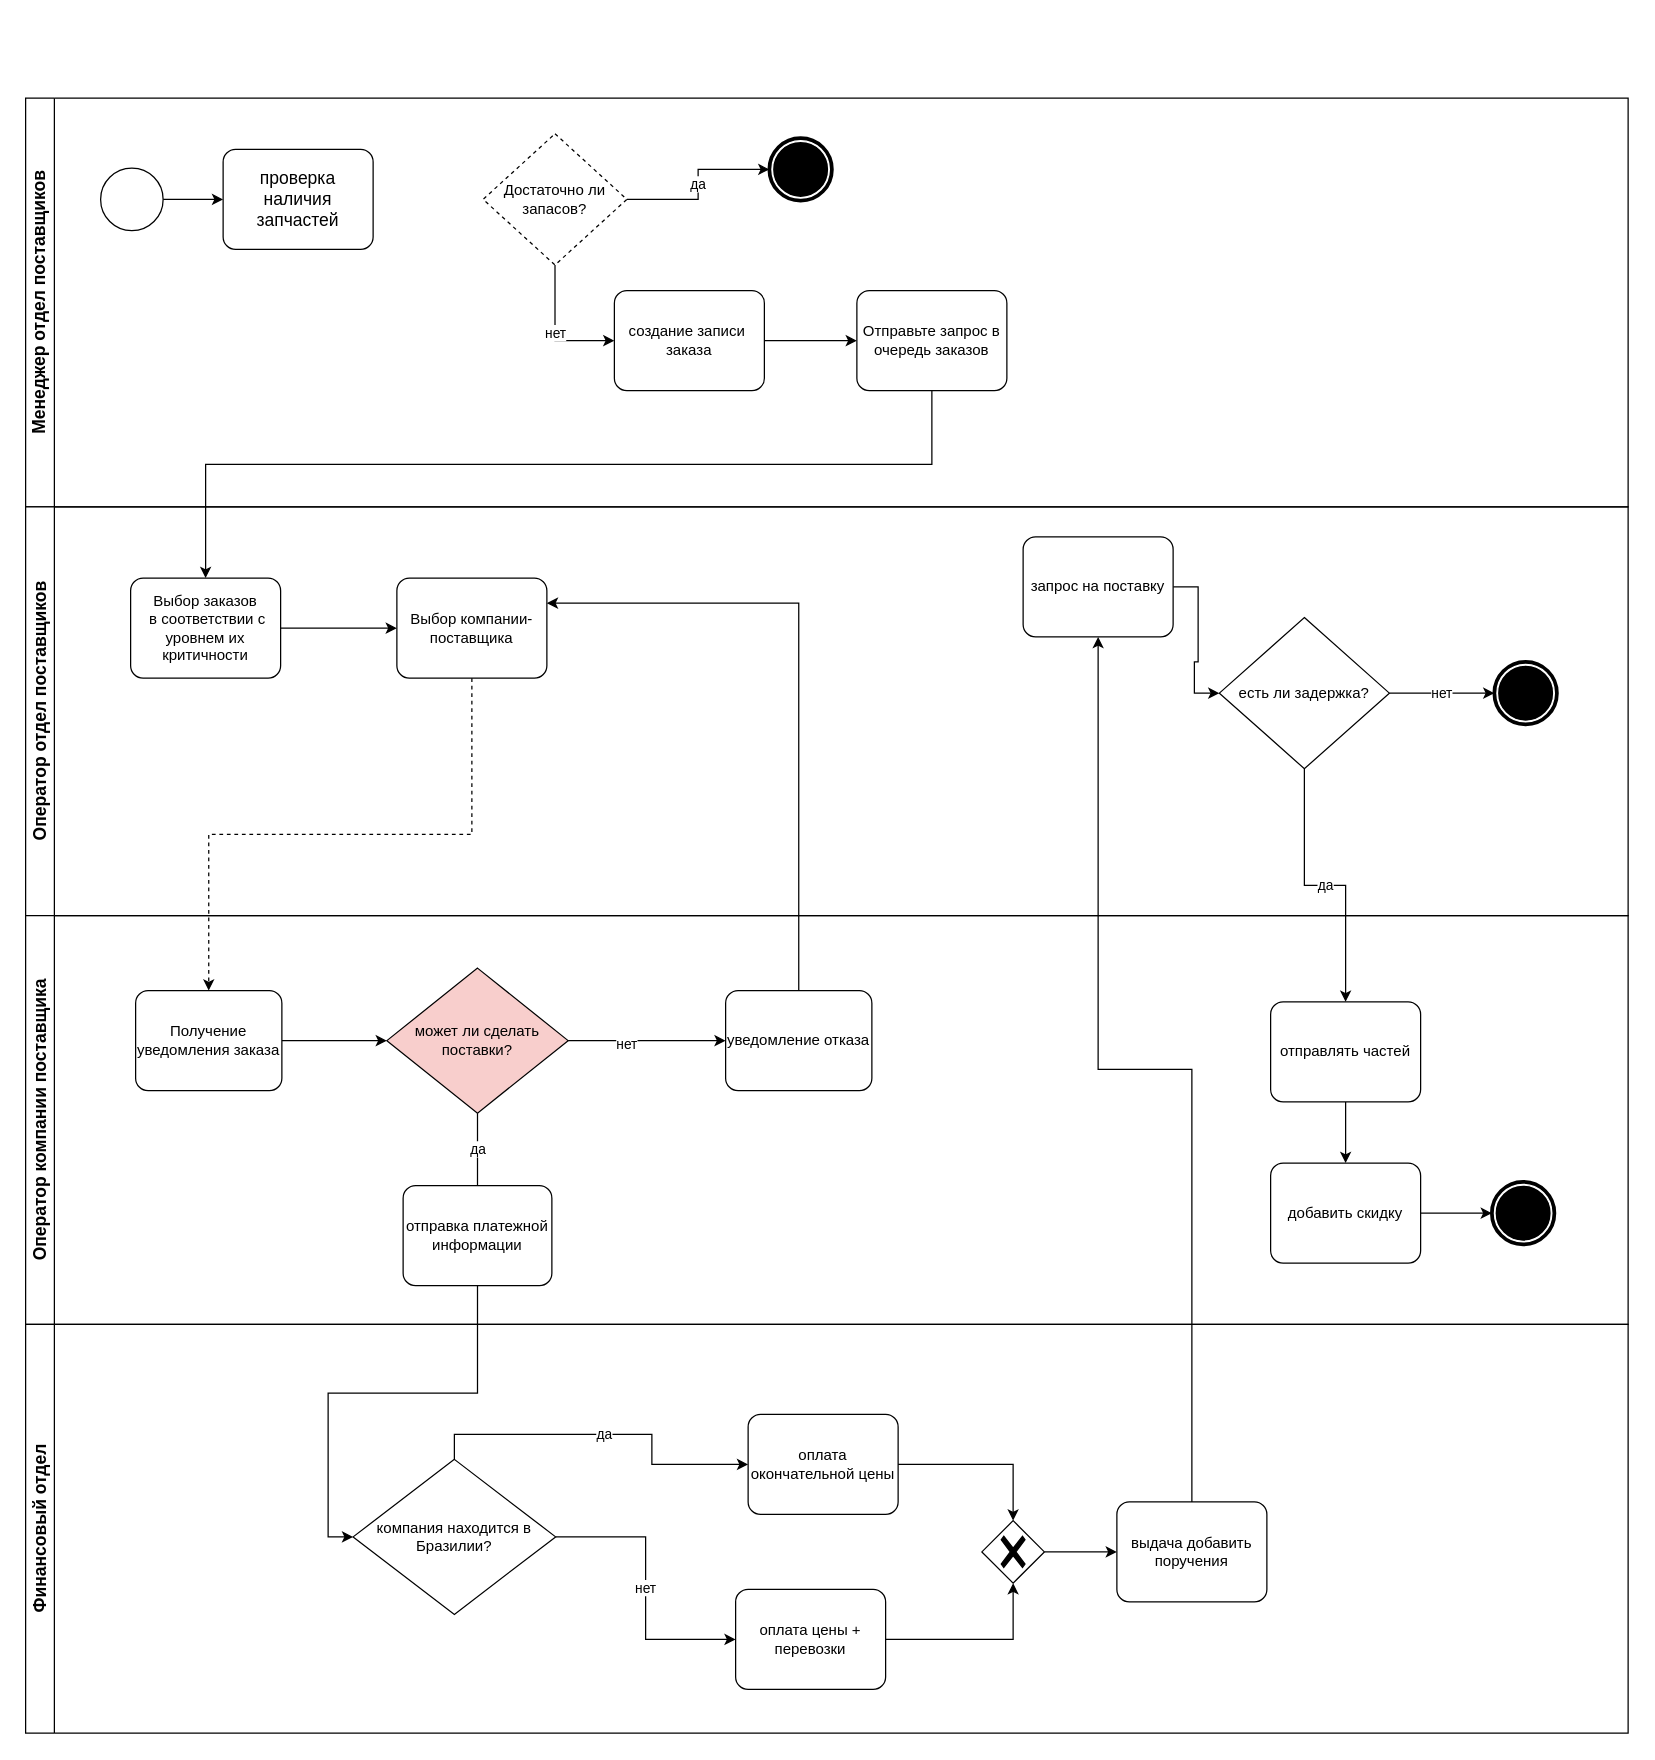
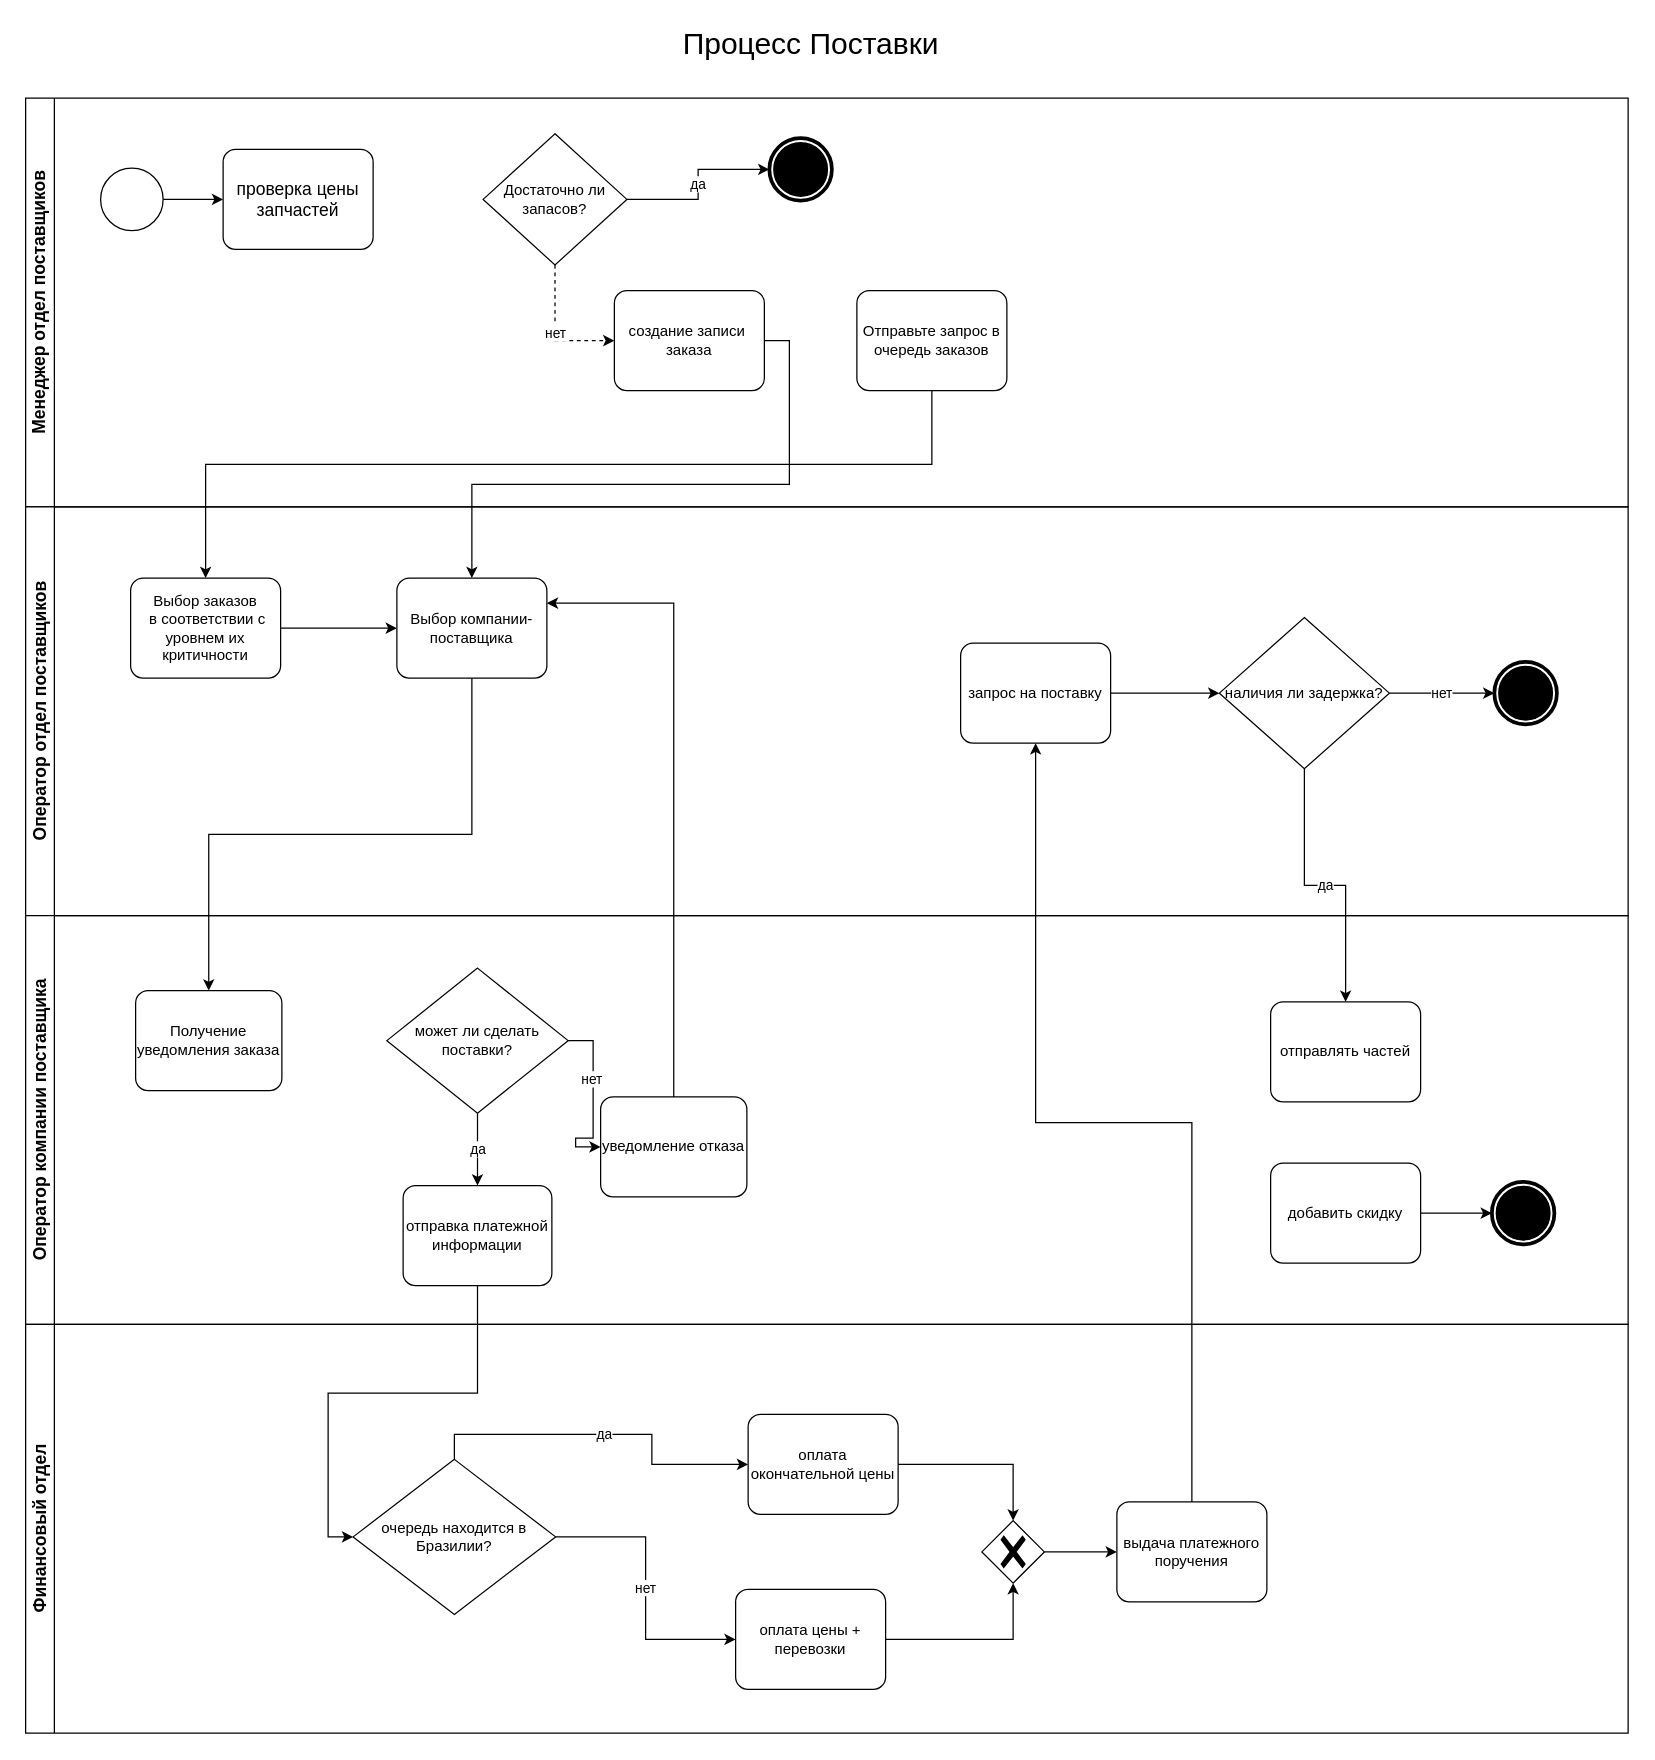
node "Процесс Поставки": added
node "проверка наличия запчастей": label "проверка наличия запчастей" -> "проверка цены запчастей"
node "Достаточно ли запасов?": style dashed -> solid
edge "Достаточно ли запасов?" -> "создание записи заказа": style solid -> dashed
edge "создание записи заказа" -> "Отправьте запрос в очередь заказов": now "создание записи заказа" -> "Выбор компании-поставщика"
node "запрос на поставку": moved (1098, 587) -> (1036, 693)
node "есть ли задержка?": label "есть ли задержка?" -> "наличия ли задержка?"
edge "Выбор компании-поставщика" -> "Получение уведомления заказа": style dashed -> solid
edge "Получение уведомления заказа" -> "может ли сделать поставки?": removed
node "может ли сделать поставки?": fillcolor #f8cecc -> #ffffff
node "уведомление отказа": moved (799, 1041) -> (674, 1147)
edge "отправлять частей" -> "добавить скидку": removed
edge "может ли сделать поставки?" -- "отправка платежной информации": arrowhead none -> classic
node "компания находится в Бразилии?": label "компания находится в Бразилии?" -> "очередь находится в Бразилии?"
node "выдача добавить поручения": label "выдача добавить поручения" -> "выдача платежного поручения"
